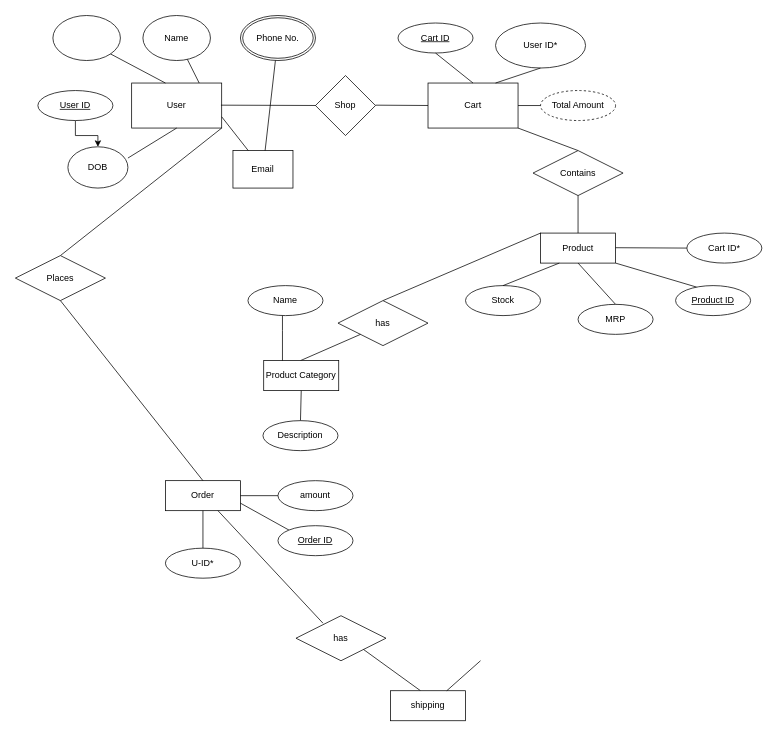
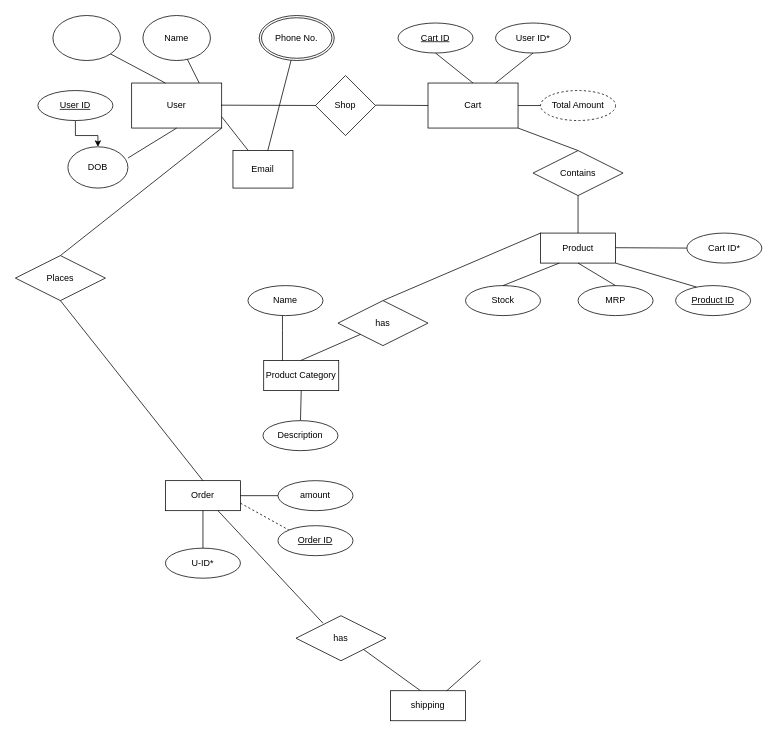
node "Phone No.": moved (278, 38) -> (297, 38)
node "User ID*": size 90x45 -> 75x30
node "MRP": moved (615, 319) -> (615, 300)
edge "Order" -- "Order ID": style solid -> dashed
